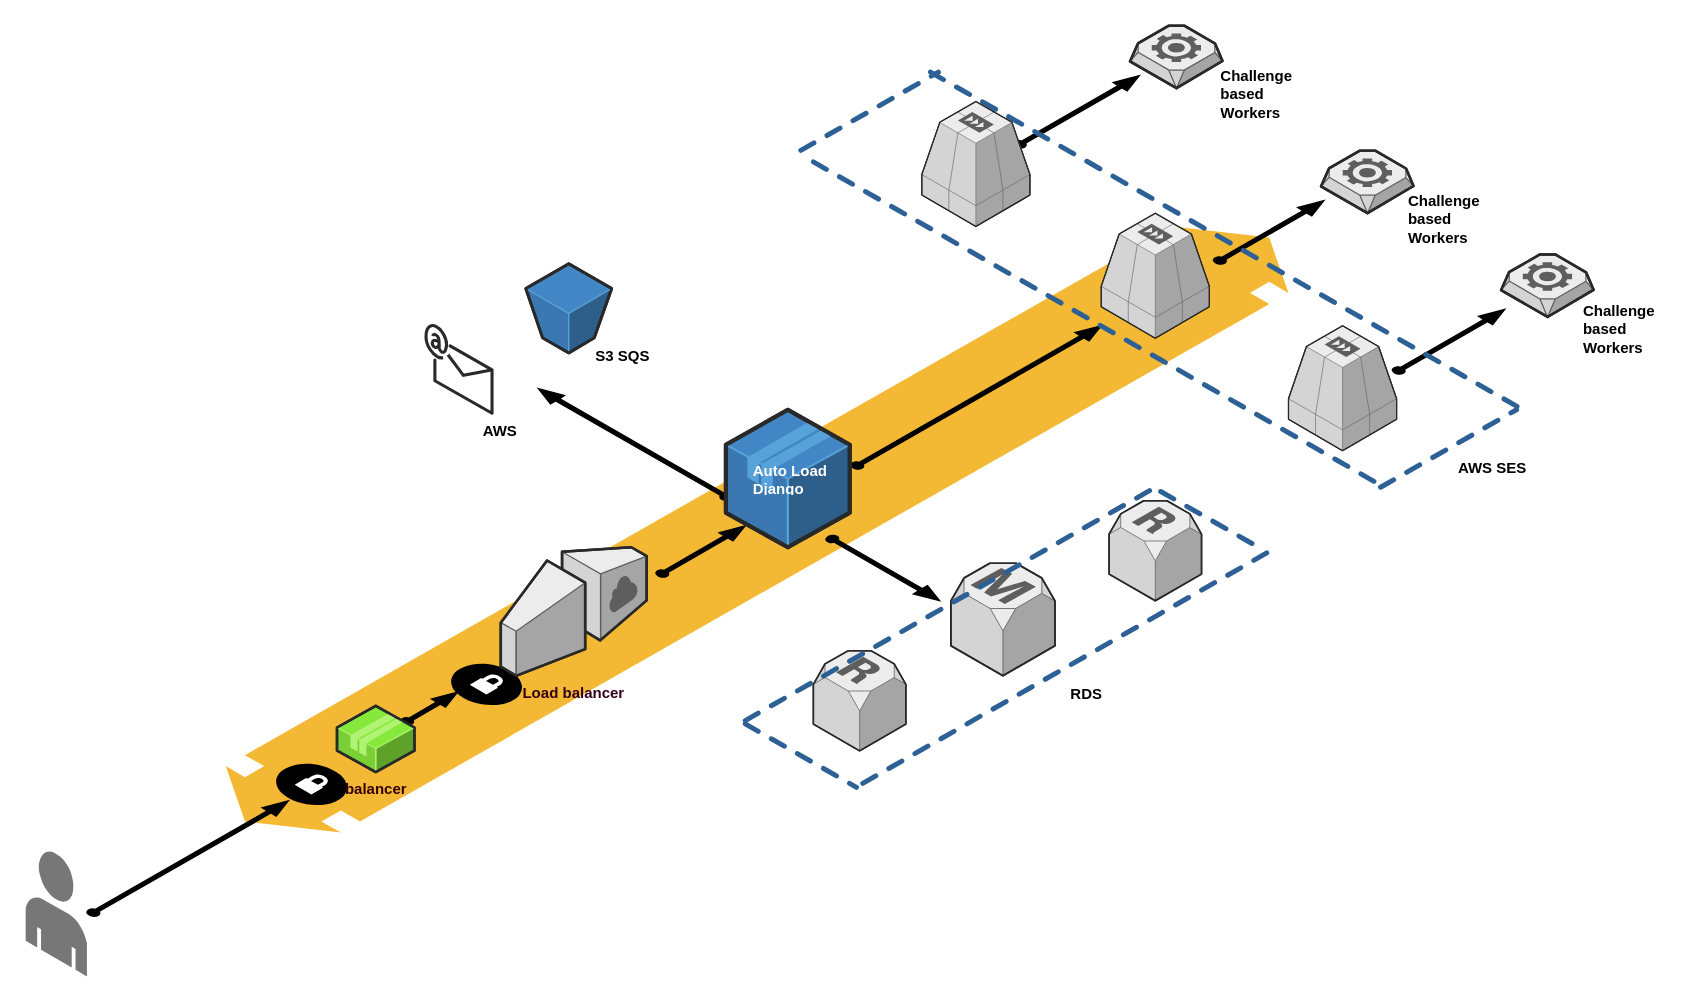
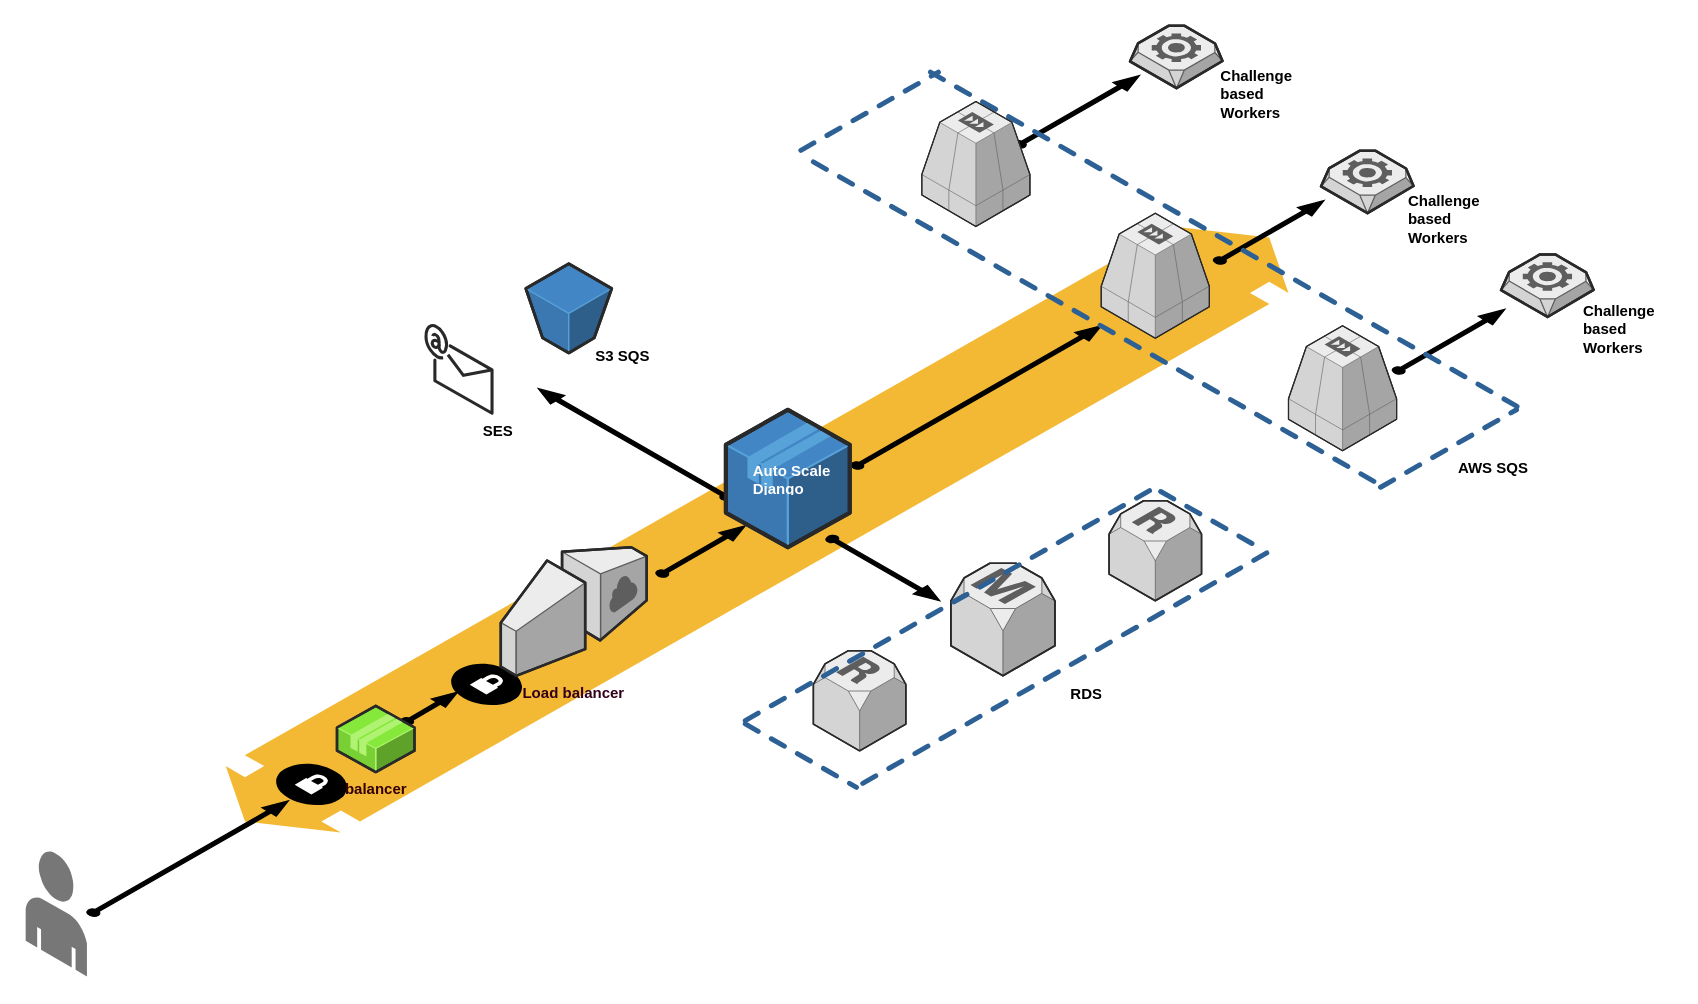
node "AWS": label "AWS" -> "SES"
node "AWS SES": label "AWS SES" -> "AWS SQS"
node "Auto Load Django": label "Auto Load Django" -> "Auto Scale Django"
